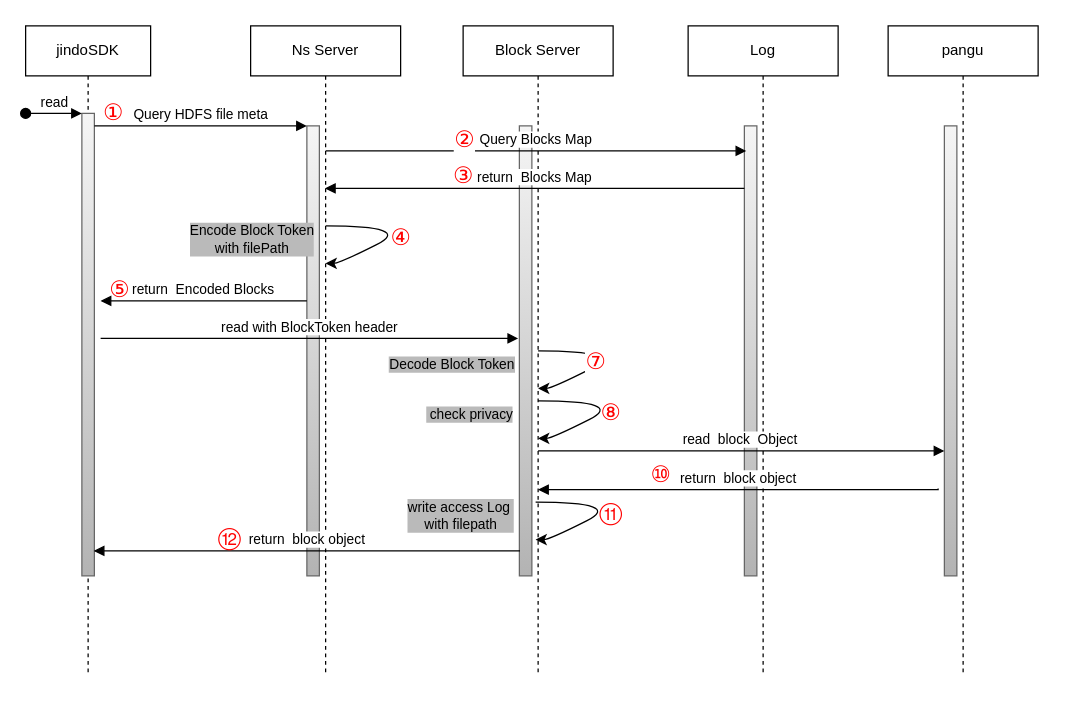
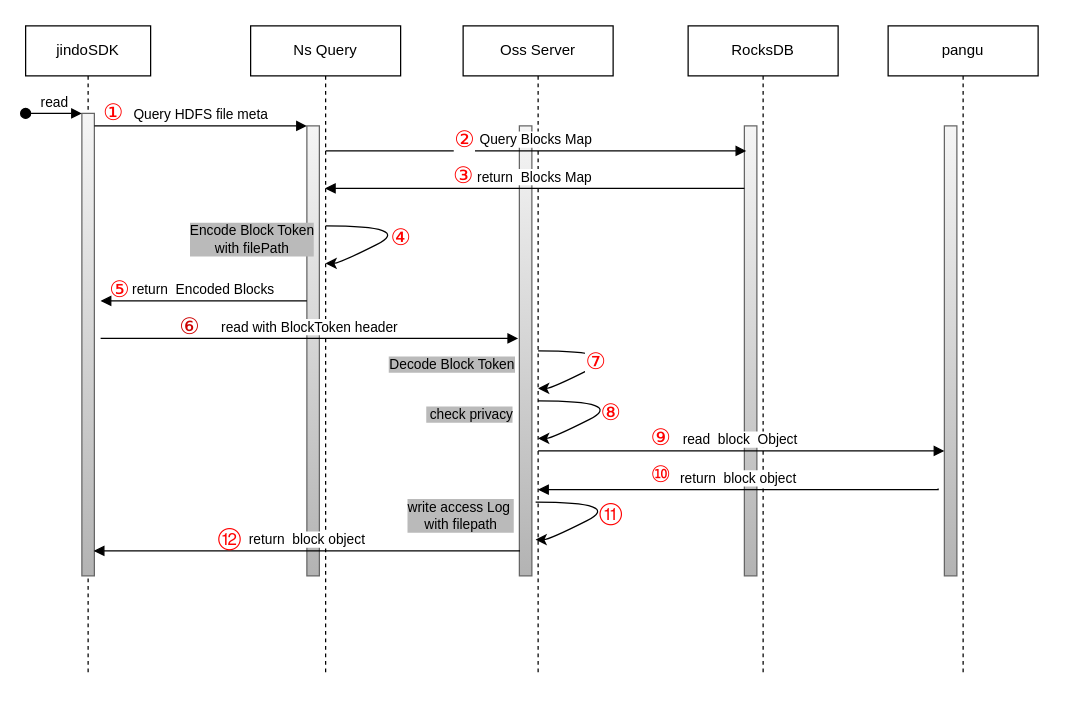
node "Ns Server": label "Ns Server" -> "Ns Query"
node "Block Server": label "Block Server" -> "Oss Server"
node "Log": label "Log" -> "RocksDB"
node "⑥": added
node "⑨": added
